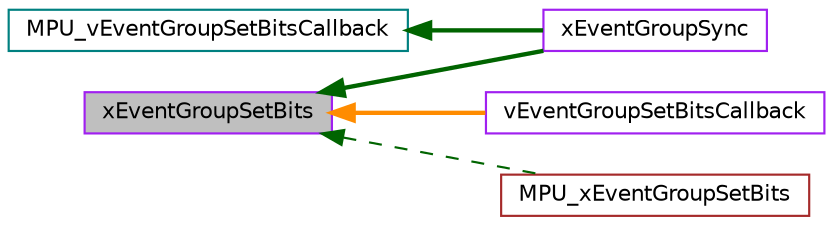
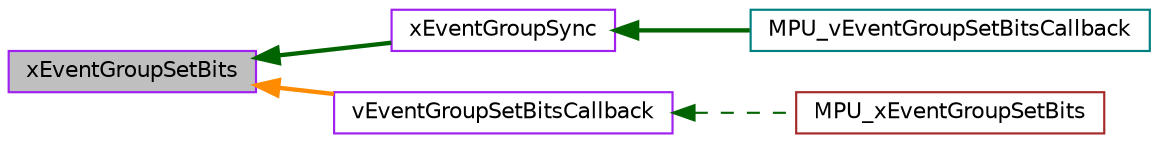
edge "xEventGroupSync" -> "MPU_vEventGroupSetBitsCallback": reversed
edge "MPU_xEventGroupSetBits" -> "xEventGroupSetBits": now "MPU_xEventGroupSetBits" -> "vEventGroupSetBitsCallback"
